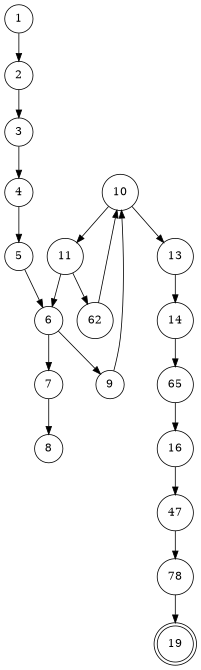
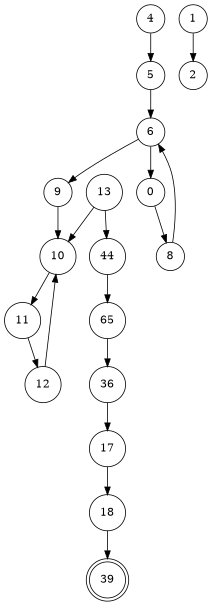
node "3": removed
edge "10" -> "13": reversed
edge "11" -> "6": now "8" -> "6"
node "62": label "62" -> "12"
node "14": label "14" -> "44"
node "7": label "7" -> "0"
node "16": label "16" -> "36"
node "47": label "47" -> "17"
node "78": label "78" -> "18"
node "19": label "19" -> "39"
